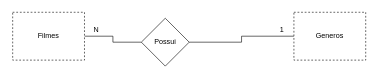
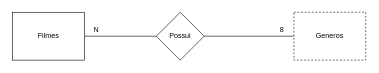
node "1": label "1" -> "8"
node "Filmes": style dashed -> solid
node "Possui": moved (165, 42) -> (180, 36)
